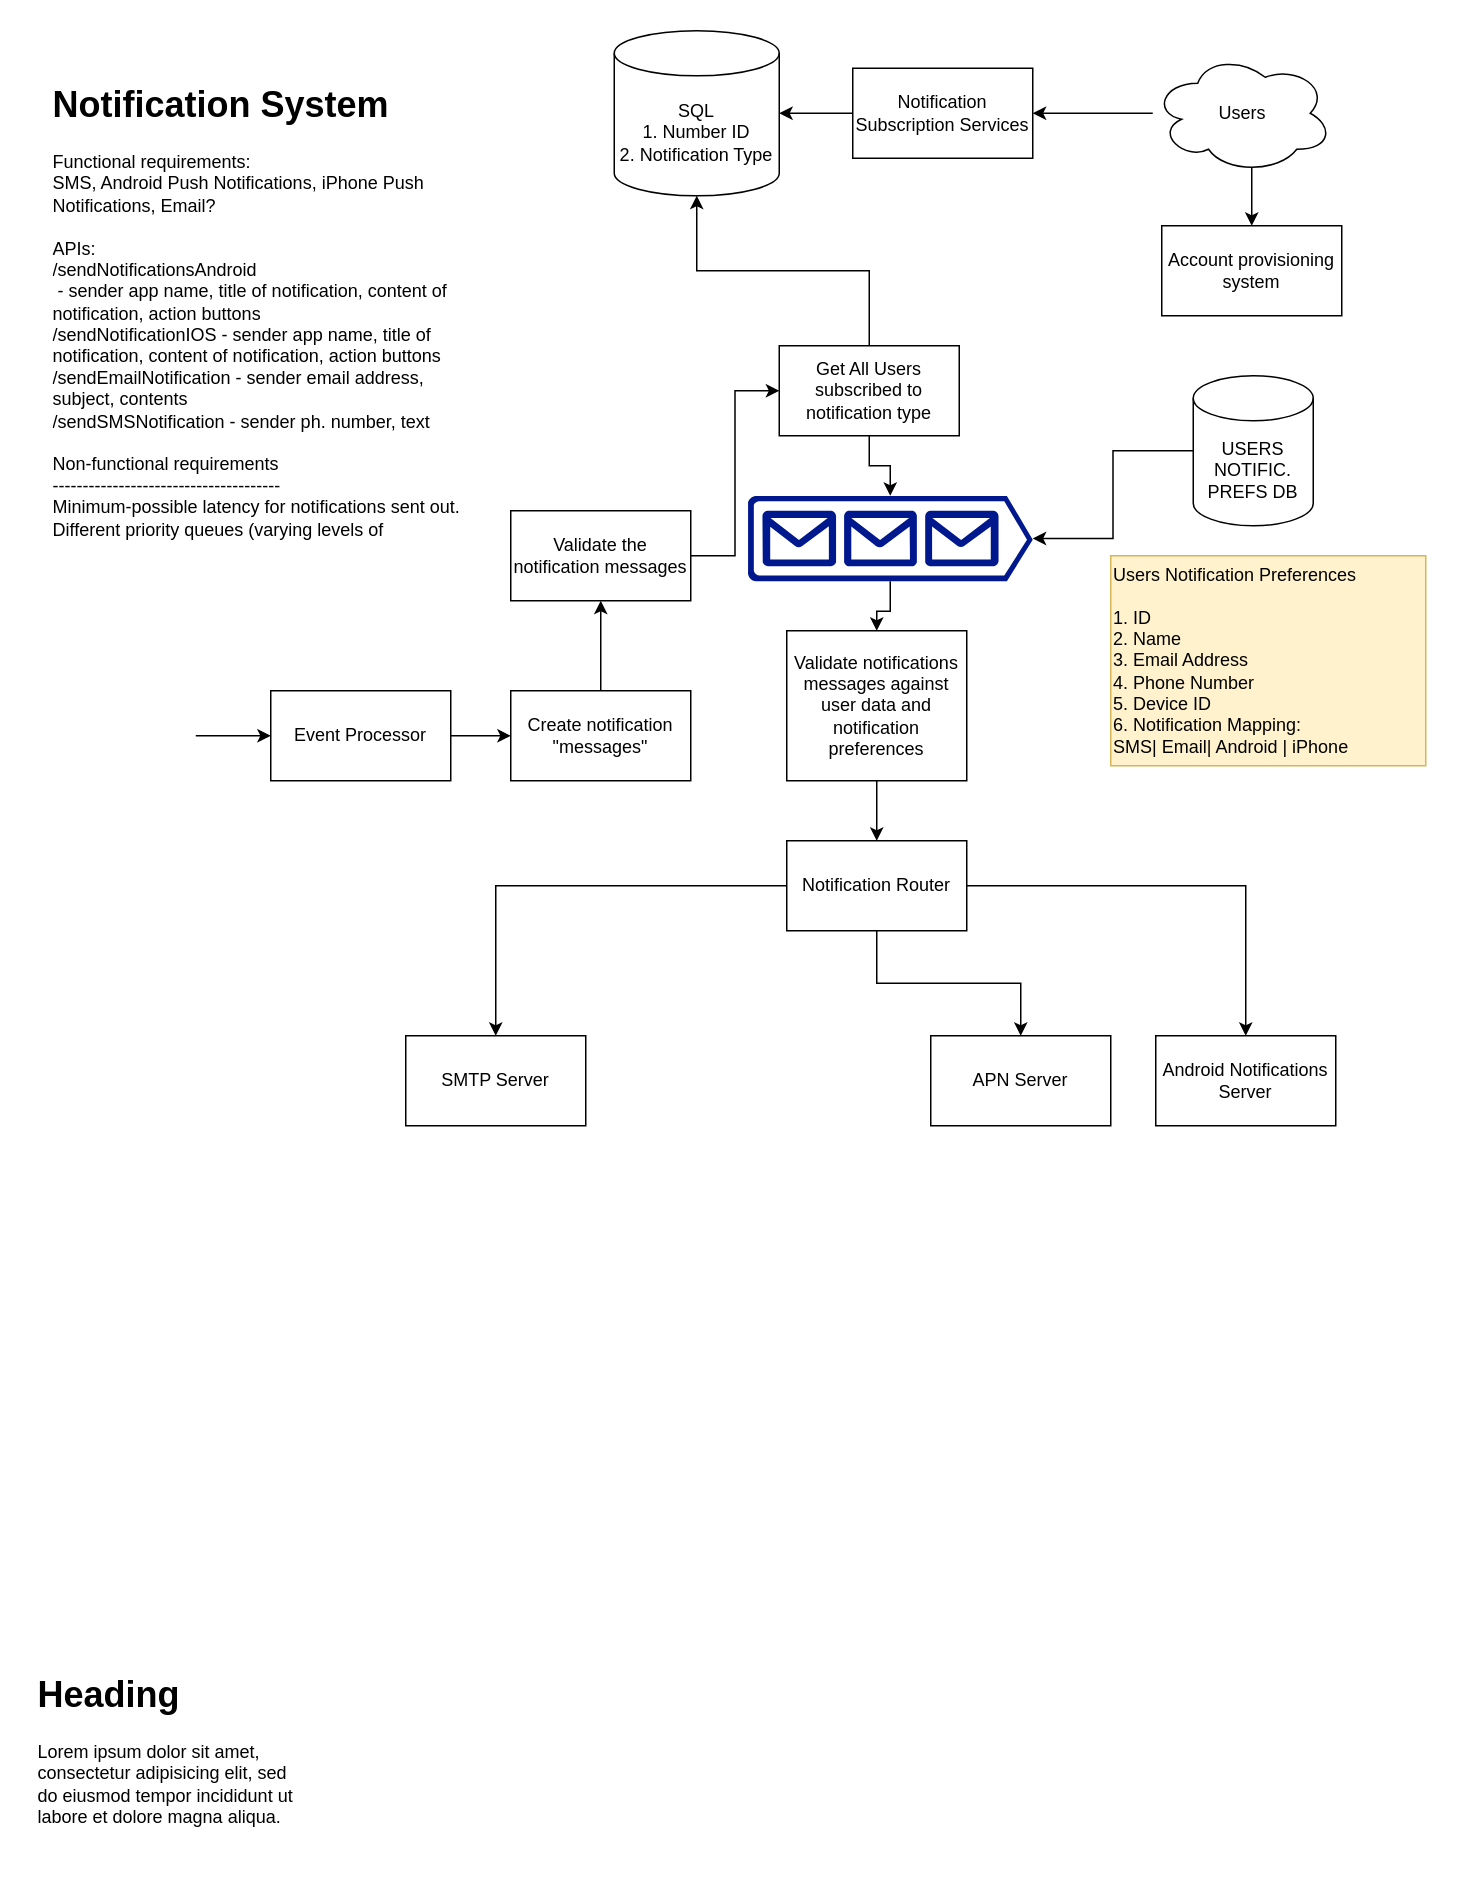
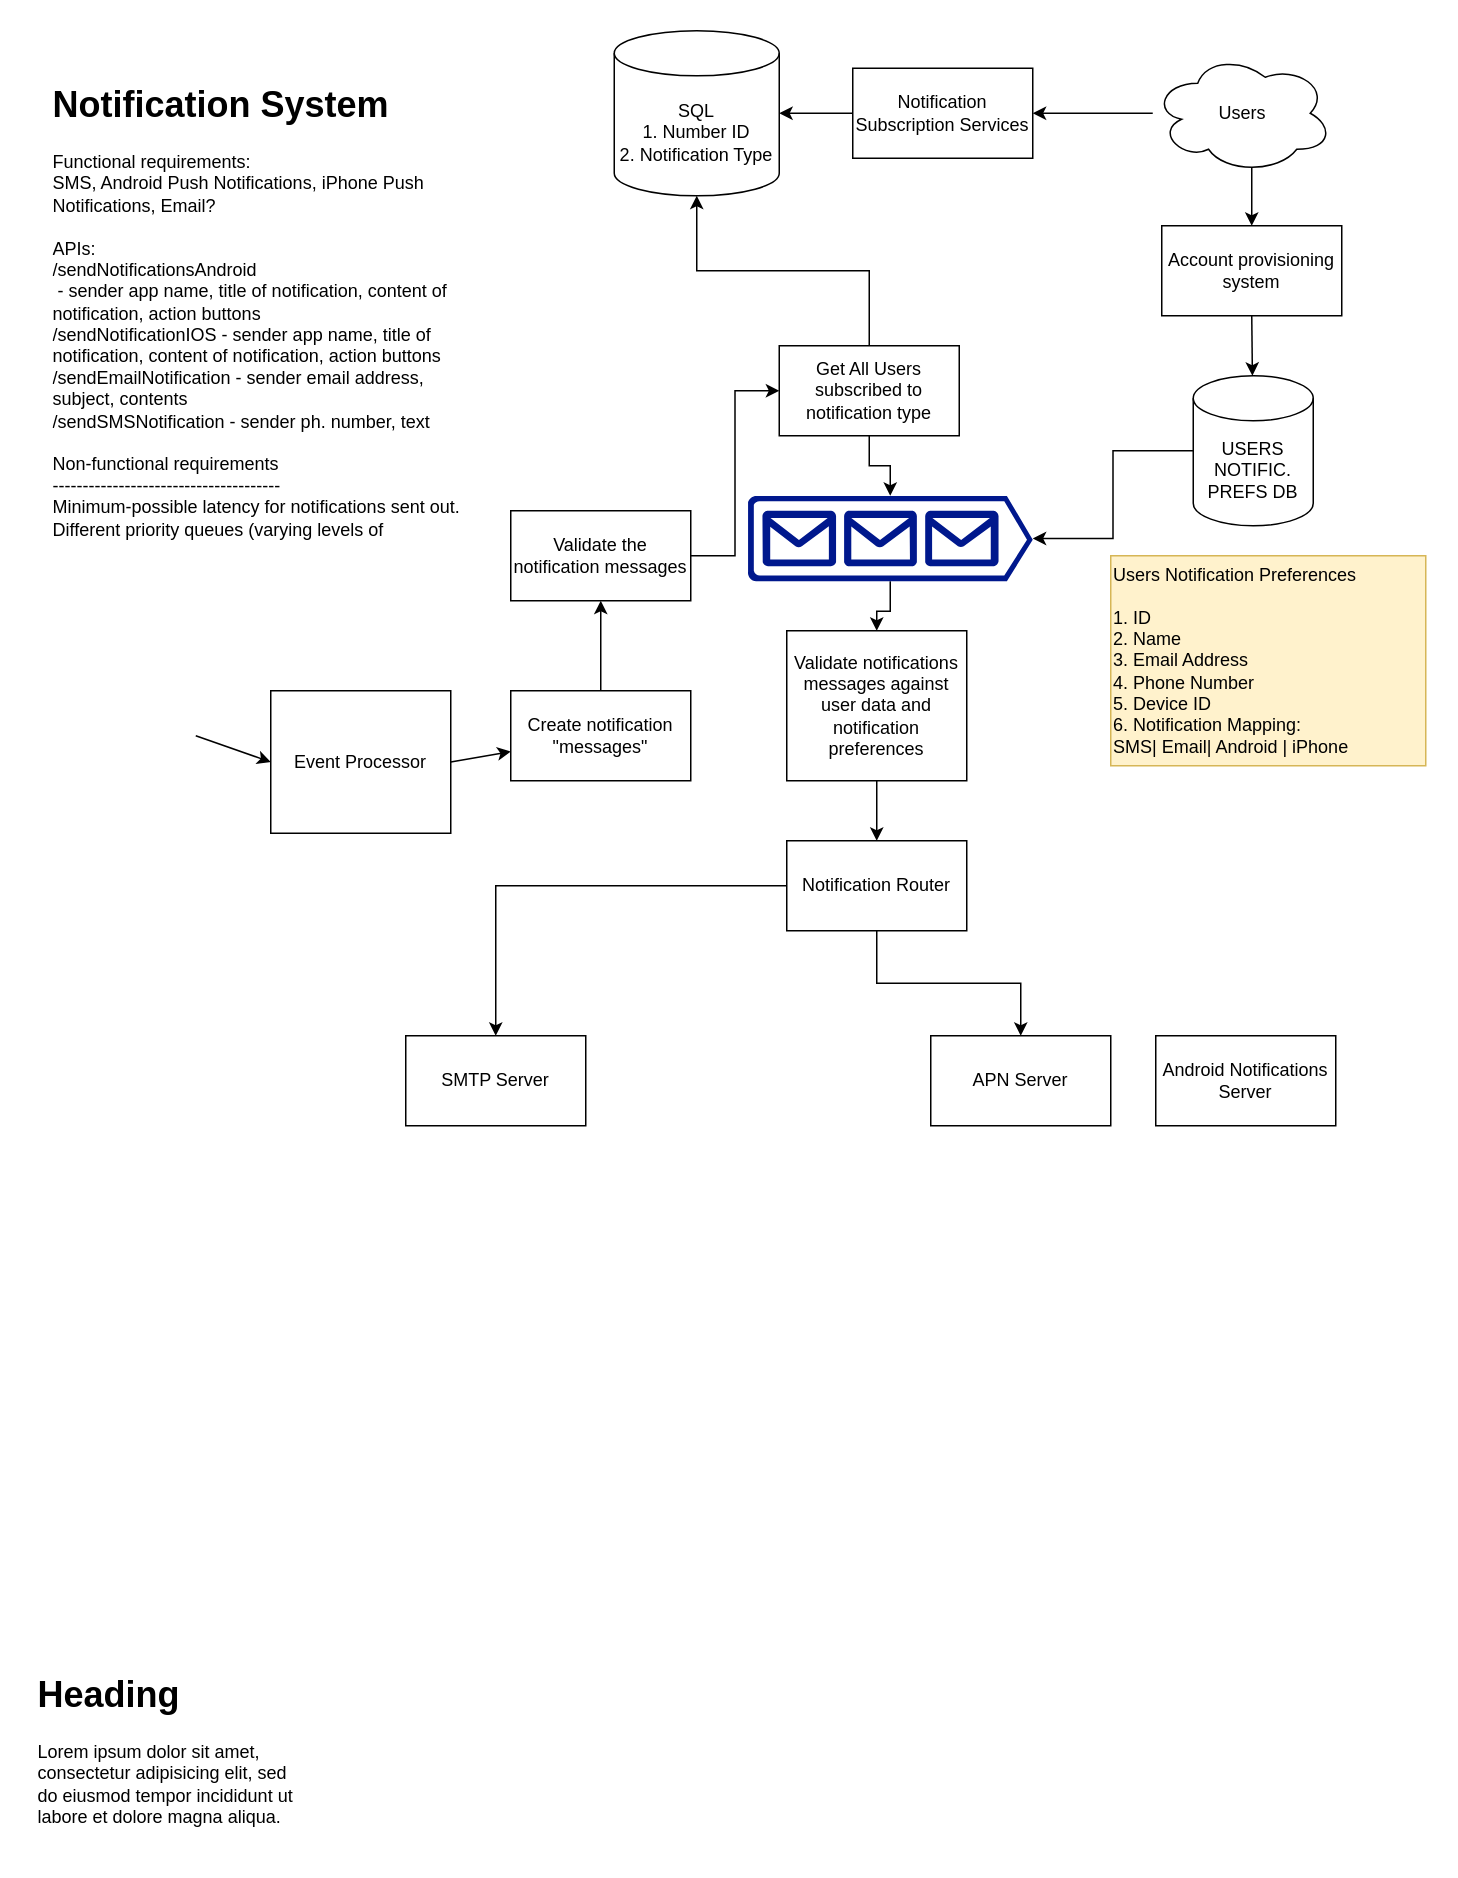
edge "Account provisioning system" -> "USERS NOTIFIC. PREFS DB": added
node "Event Processor": size 180x90 -> 180x143
edge "Notification Router" -> "Android Notifications Server": removed
